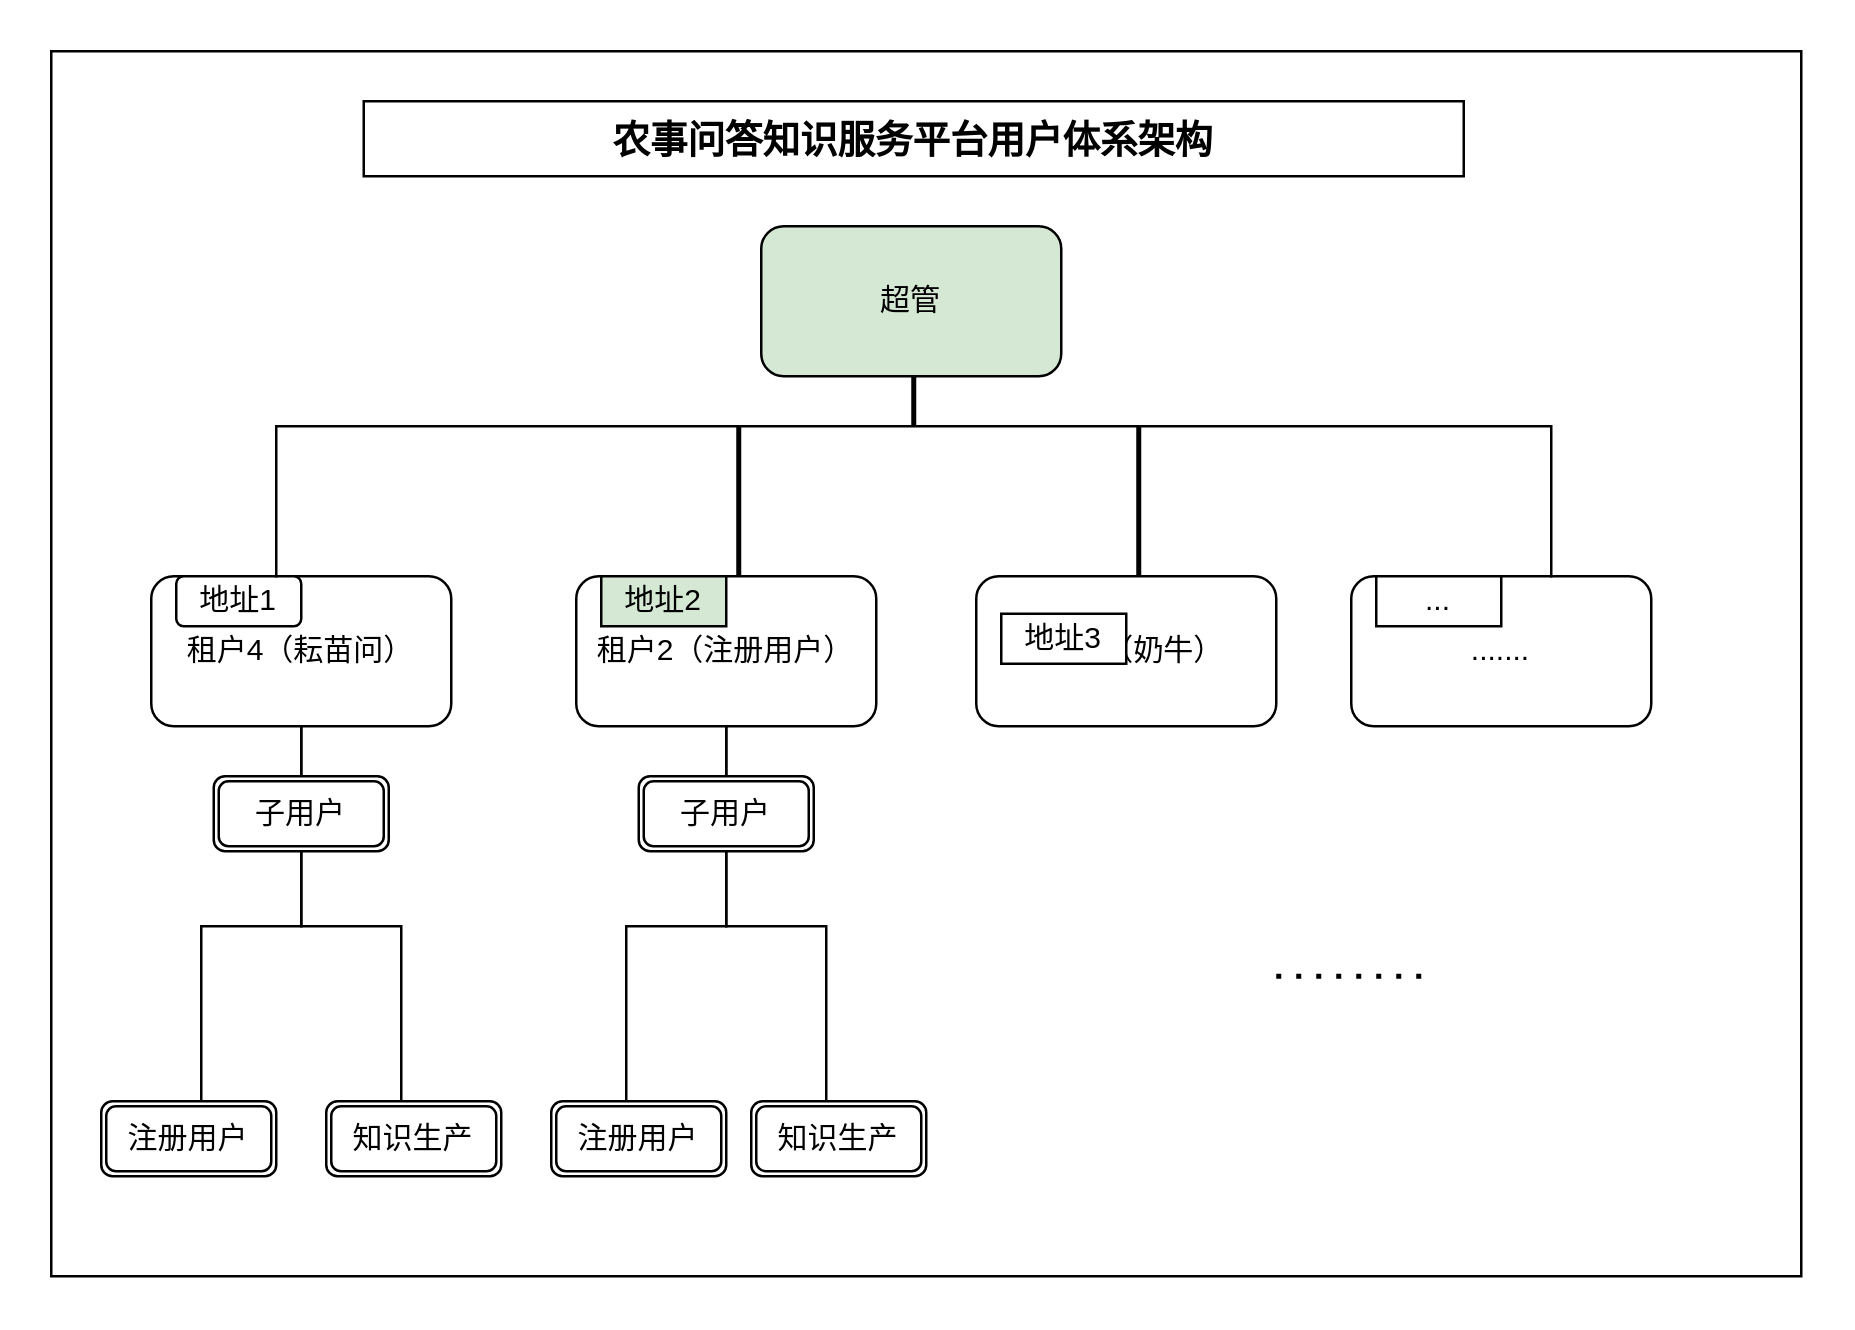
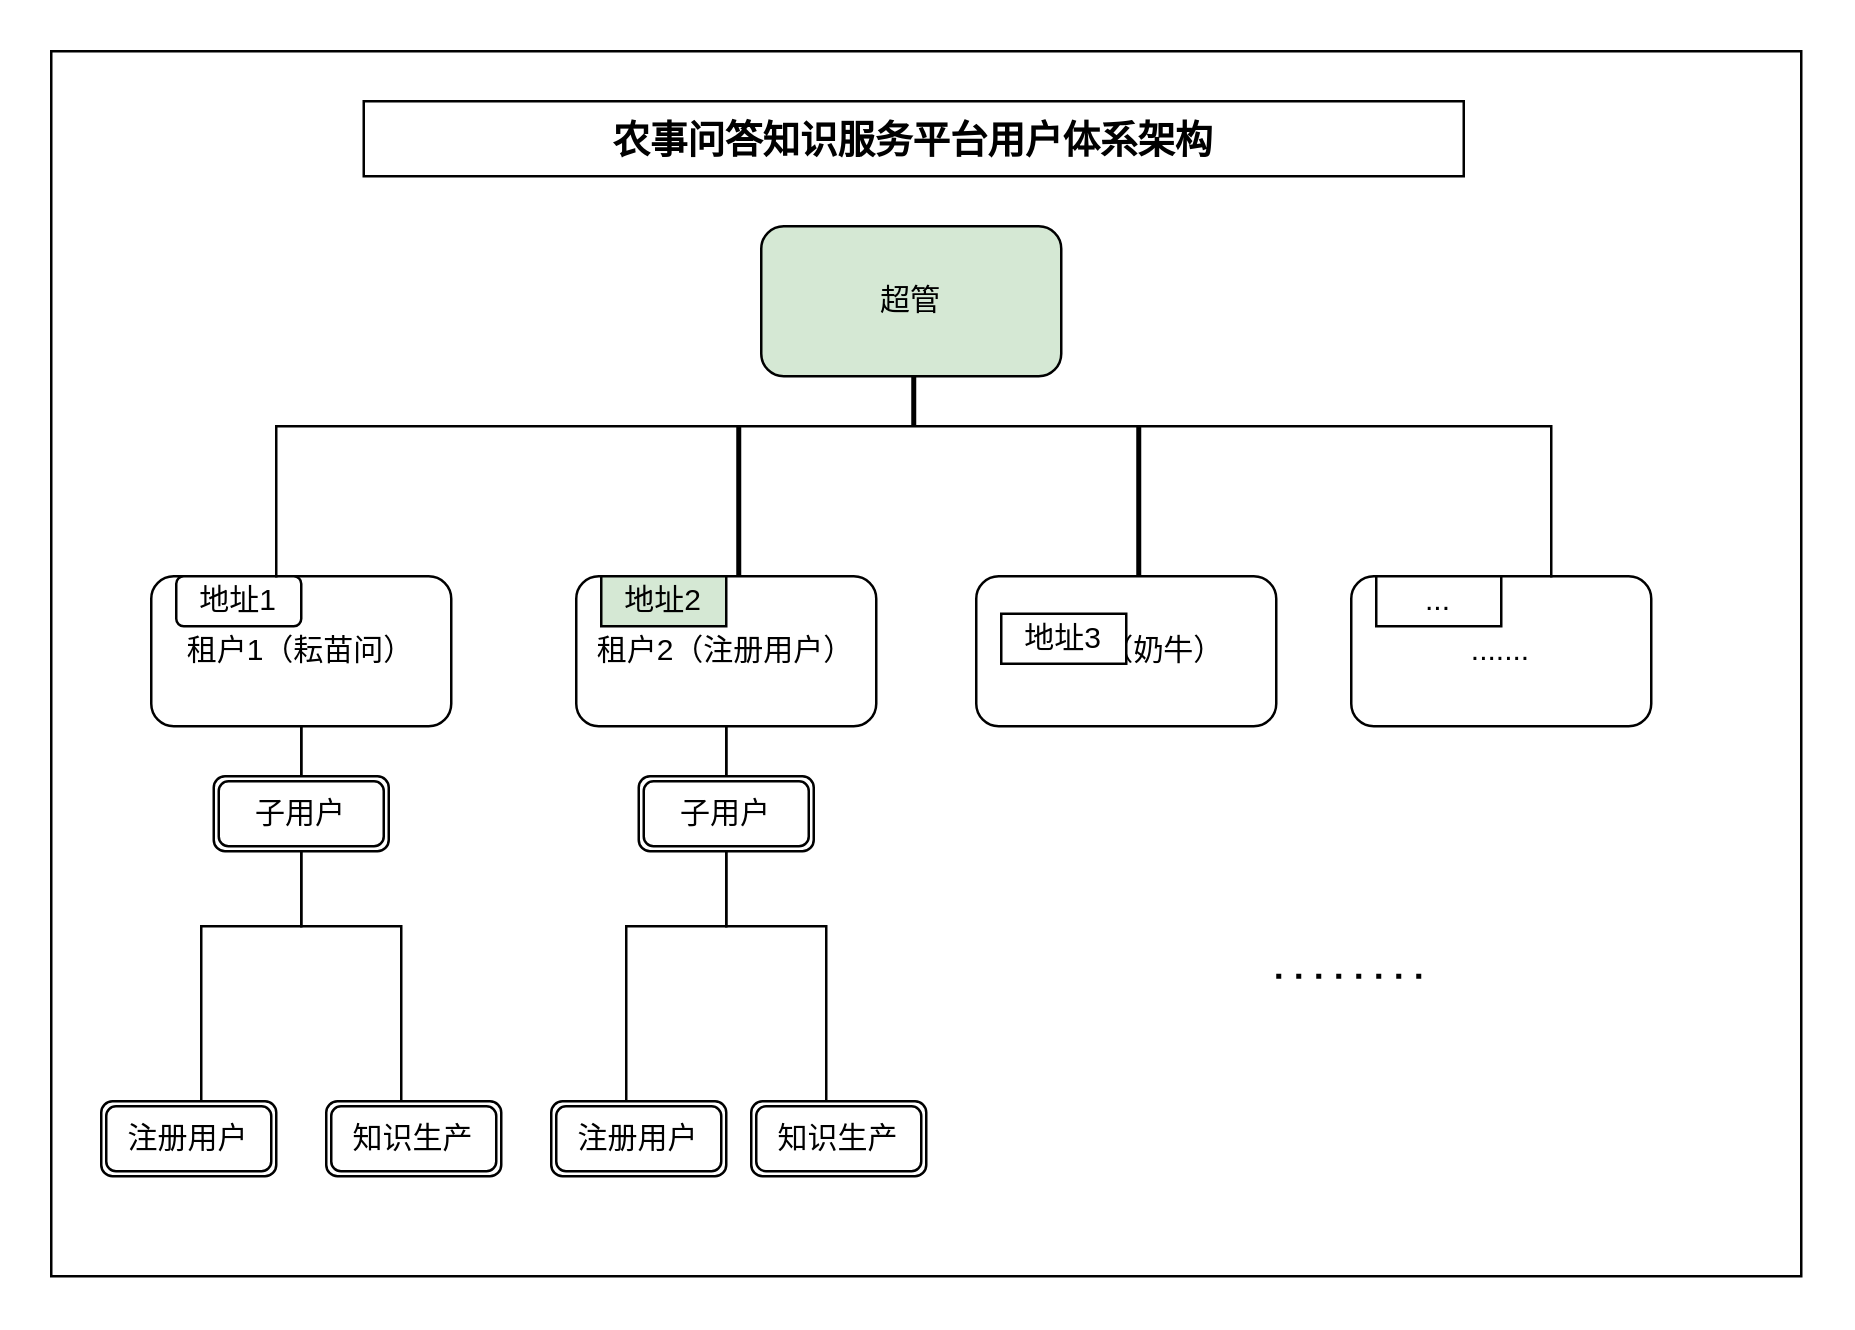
node "租户4（耘苗问）": label "租户4（耘苗问）" -> "租户1（耘苗问）"
